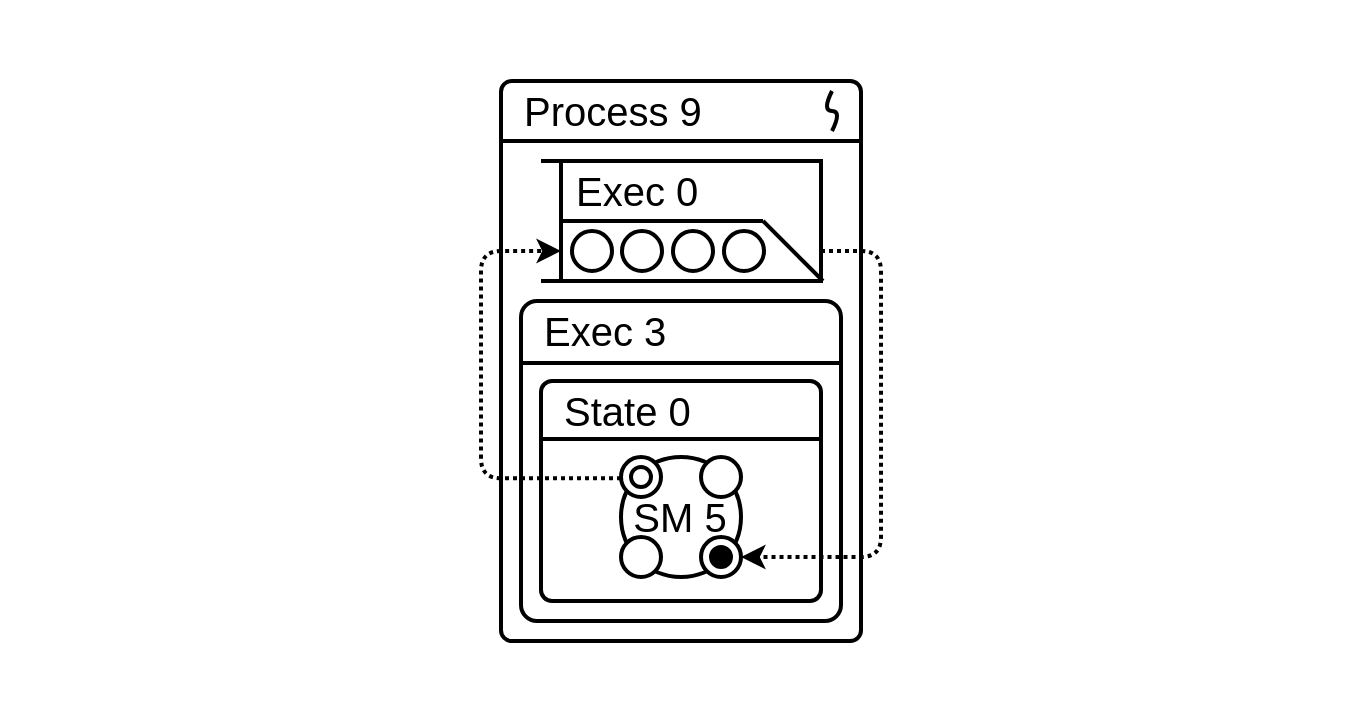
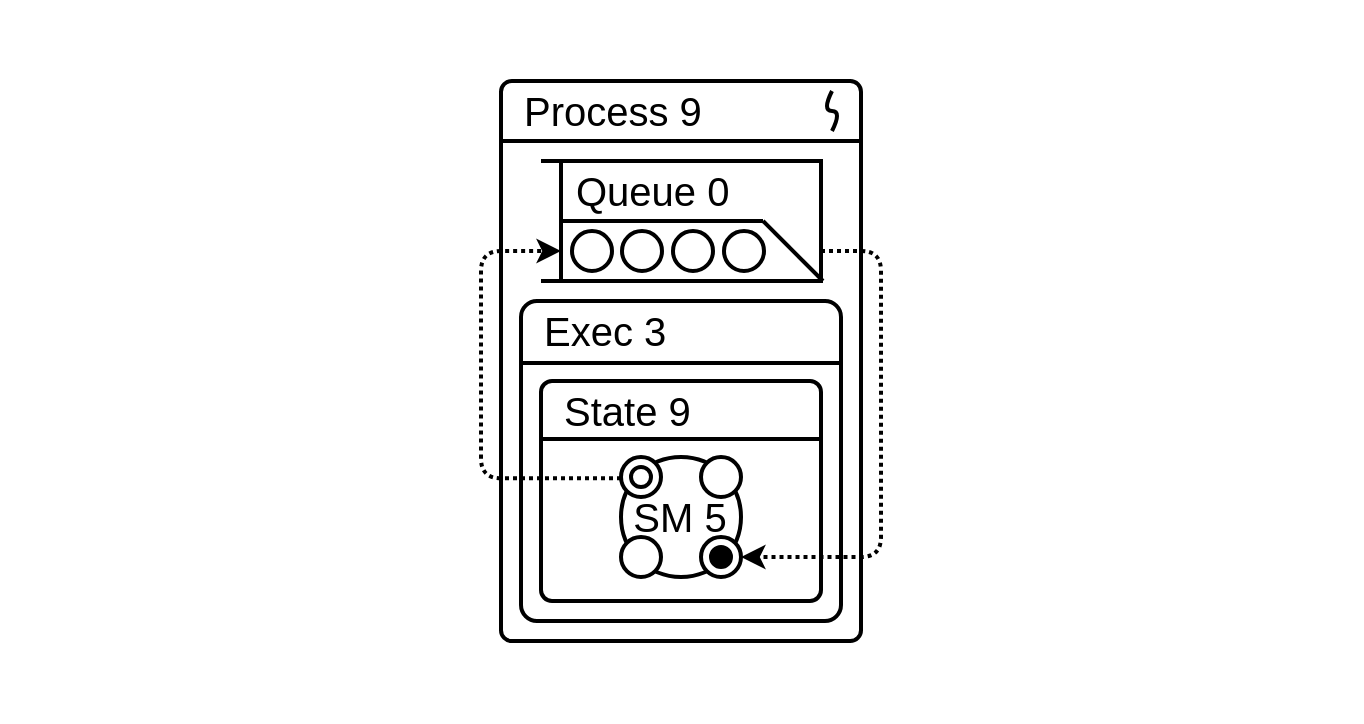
node "Exec 0": label "Exec 0" -> "Queue 0"
node "State 0": label "State 0" -> "State 9"
